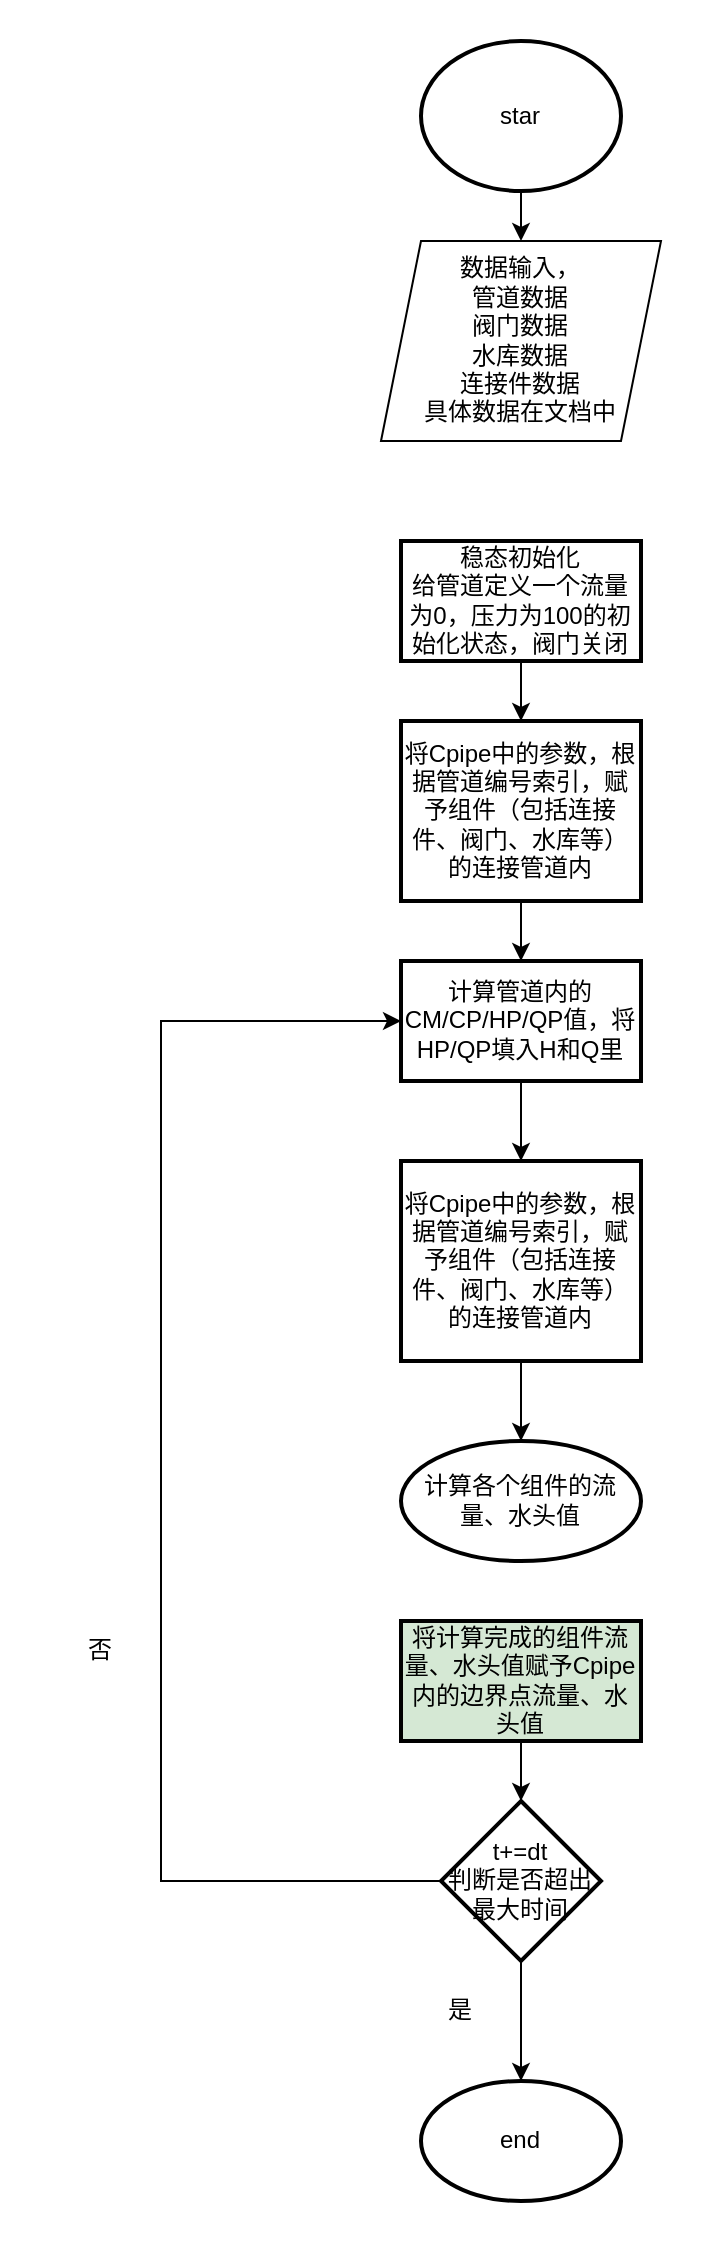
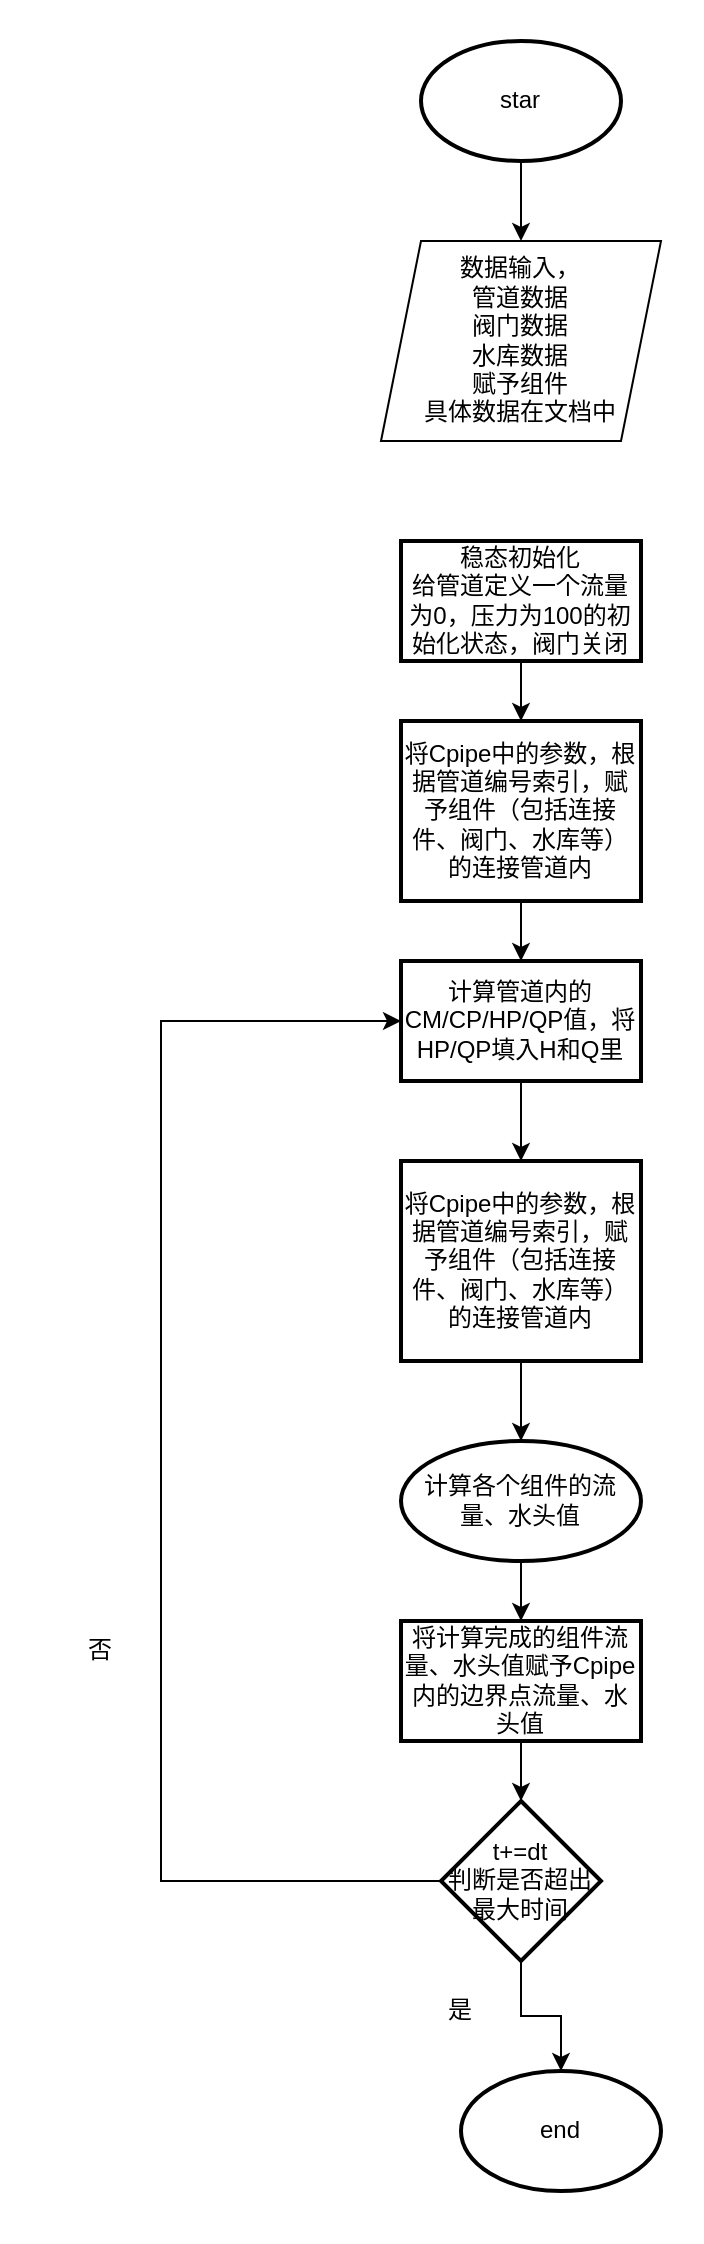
node "star": size 200x150 -> 200x120
node "数据输入，管道数据阀门数据水库数据连接件数据具体数据在文档中": label "数据输入，管道数据阀门数据水库数据连接件数据具体数据在文档中" -> "数据输入，管道数据阀门数据水库数据赋予组件具体数据在文档中"
edge "计算各个组件的流量、水头值" -> "将计算完成的组件流量、水头值赋予Cpipe内的边界点流量、水头值": added
node "将计算完成的组件流量、水头值赋予Cpipe内的边界点流量、水头值": fillcolor #d5e8d4 -> #ffffff
node "end": moved (521, 2141) -> (561, 2131)
